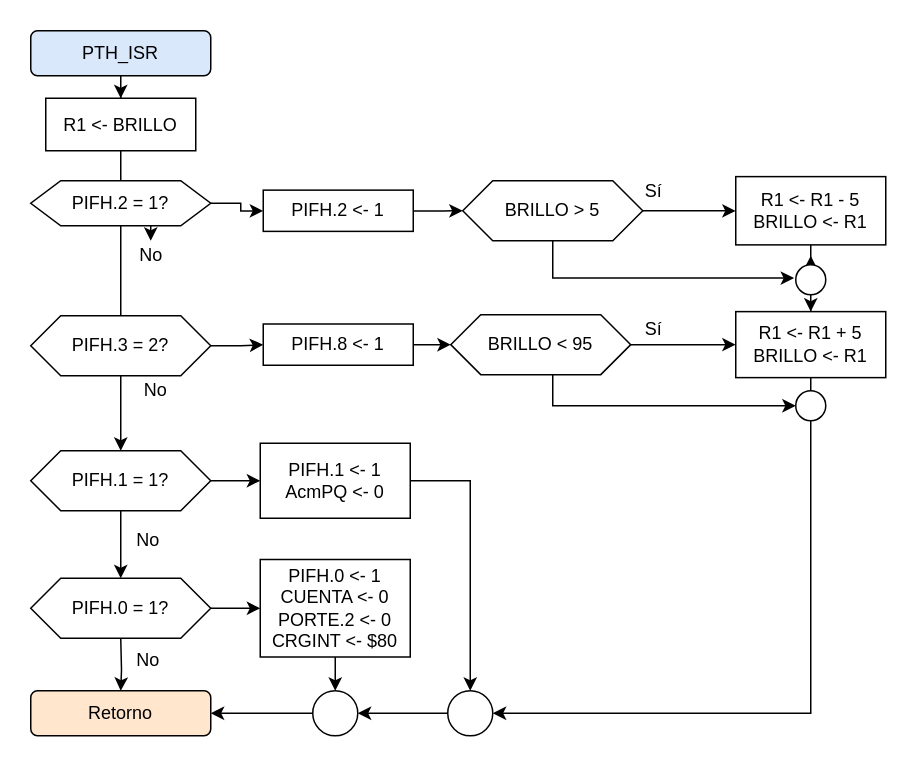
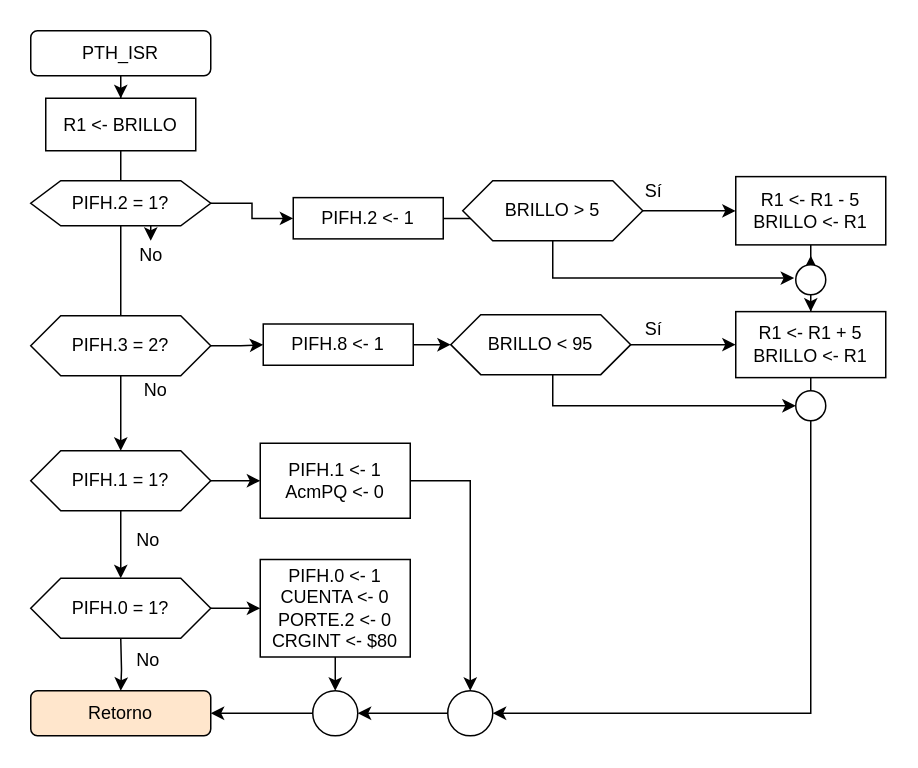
node "PTH_ISR": fillcolor #dae8fc -> #ffffff
node "PIFH.2 <- 1": moved (338, 211) -> (368, 218)
